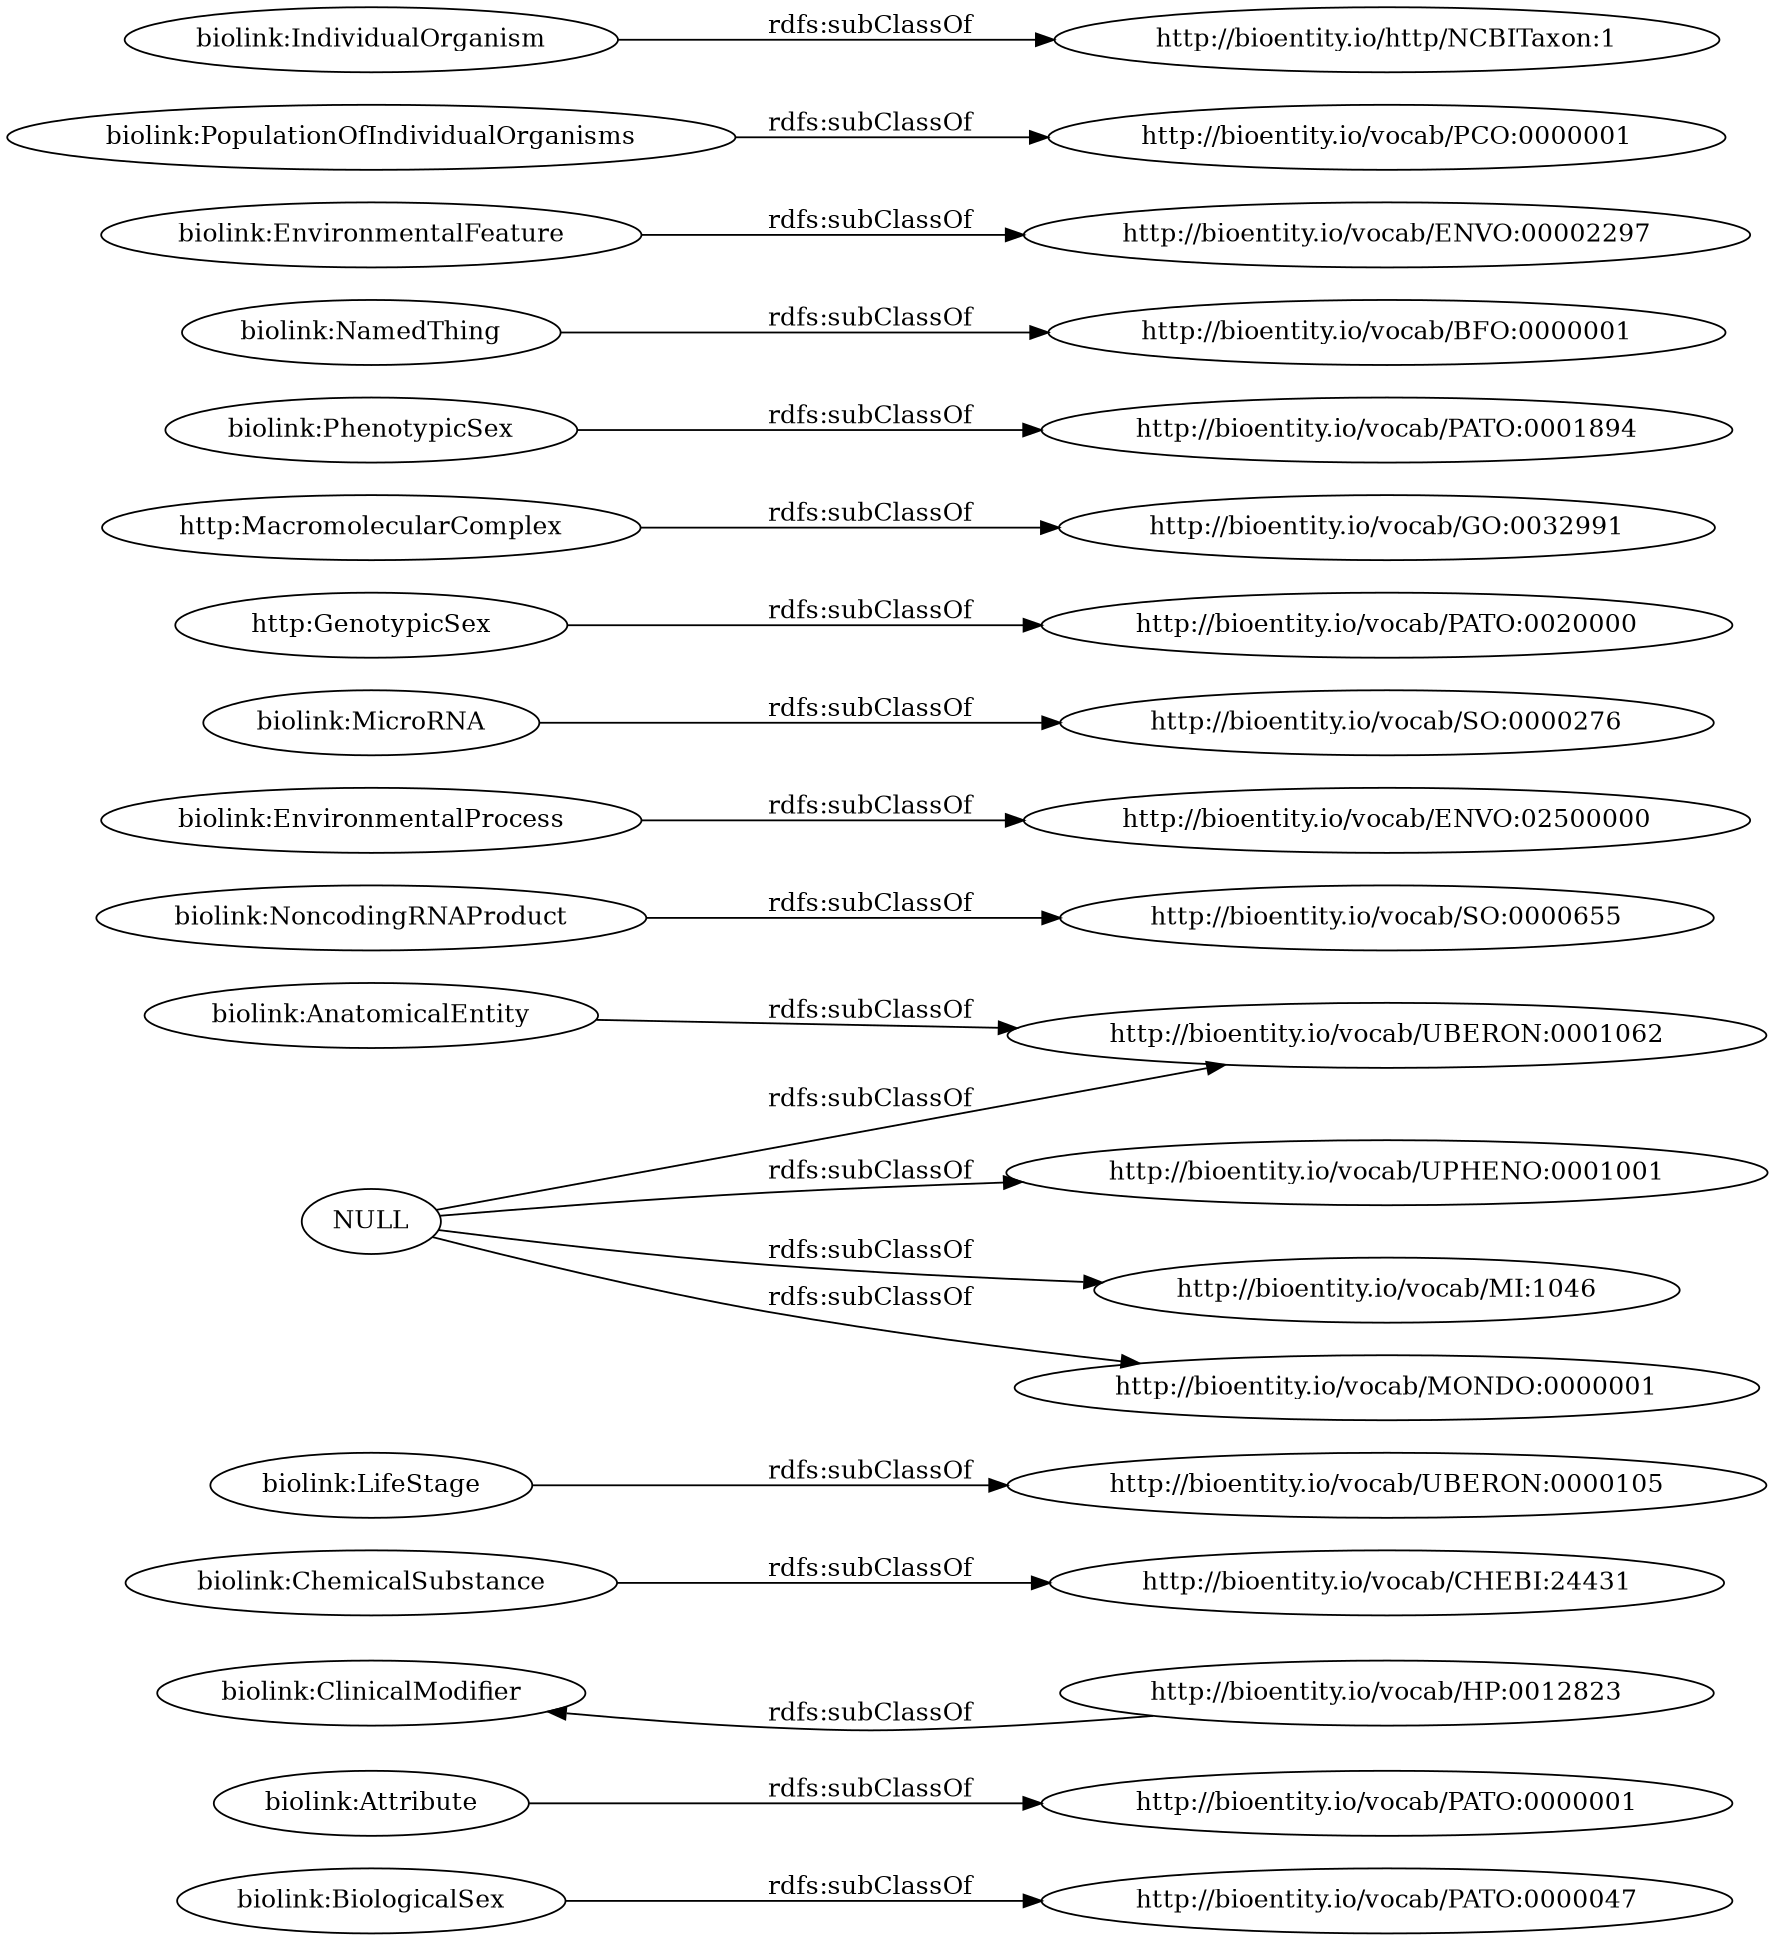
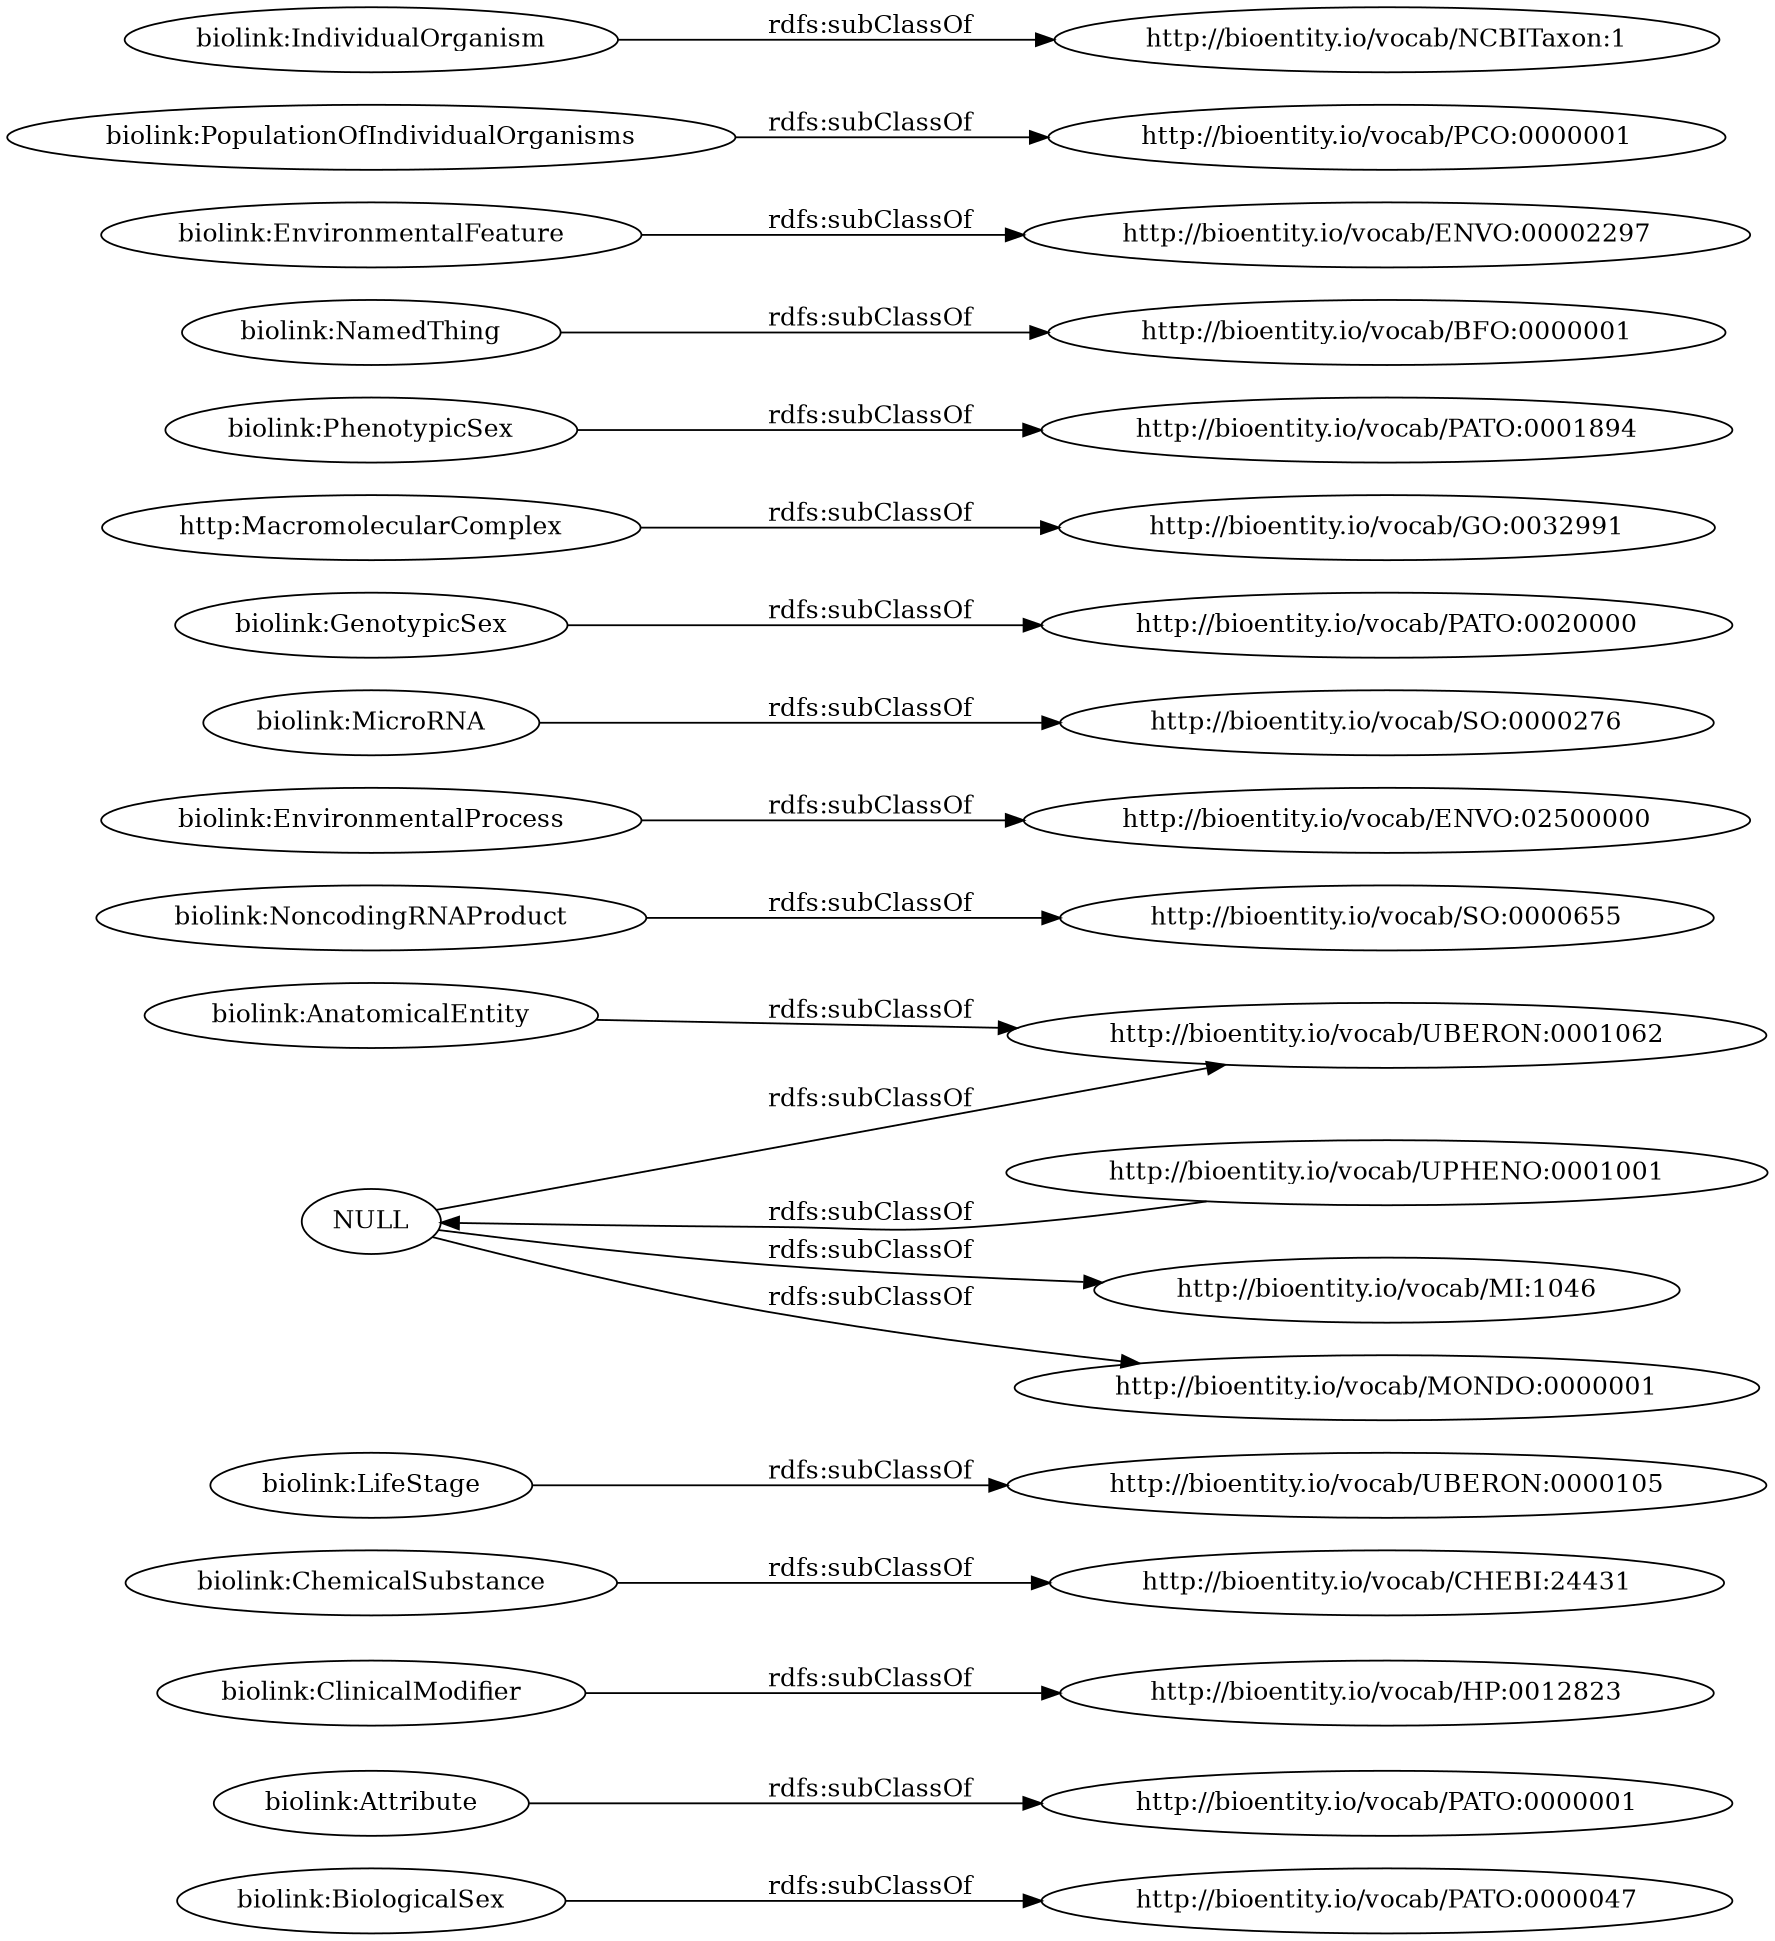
node "http://bioentity.io/http/NCBITaxon:1": label "http://bioentity.io/http/NCBITaxon:1" -> "http://bioentity.io/vocab/NCBITaxon:1"
node "http:GenotypicSex": label "http:GenotypicSex" -> "biolink:GenotypicSex"
edge "NULL" -> "http://bioentity.io/vocab/UPHENO:0001001": reversed
edge "http://bioentity.io/vocab/HP:0012823" -> "biolink:ClinicalModifier": reversed
